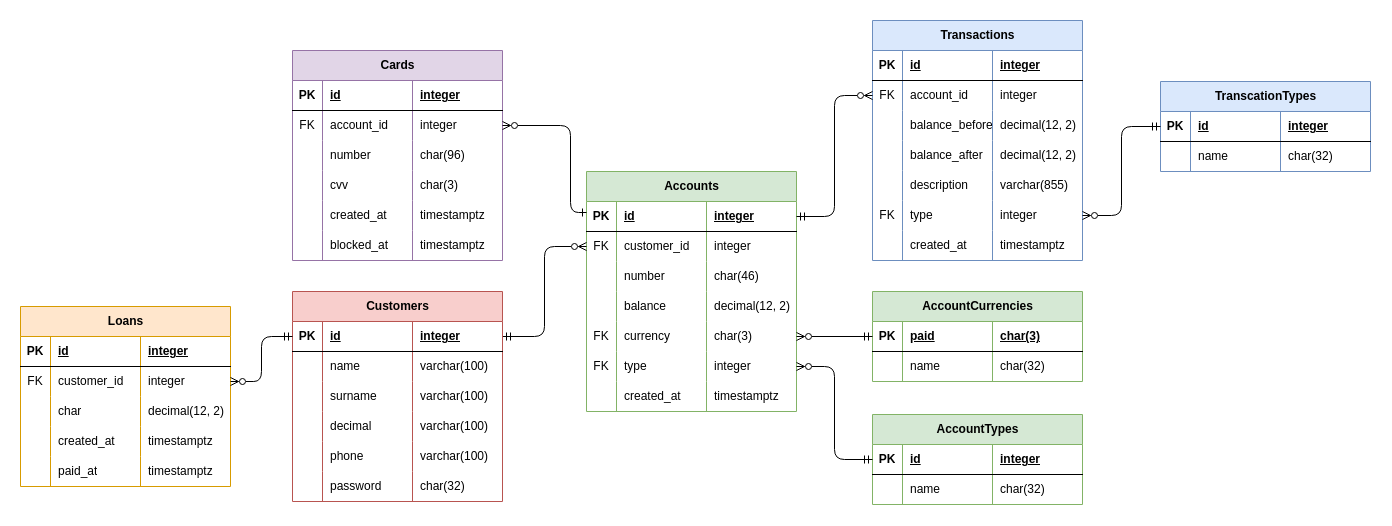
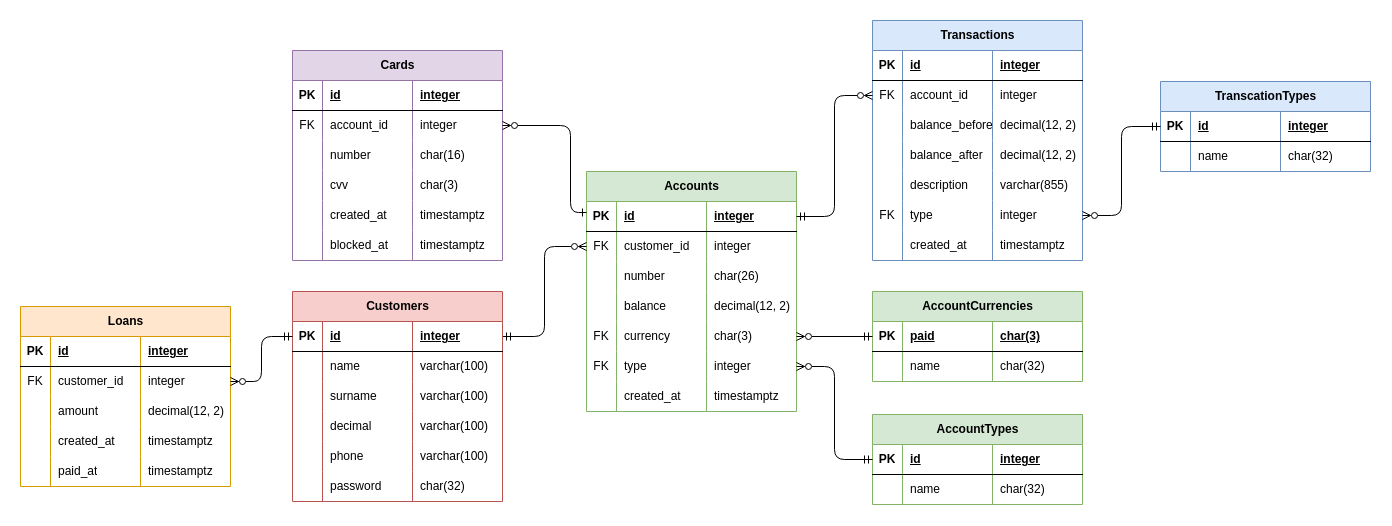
node "char(96)": label "char(96)" -> "char(16)"
node "char(46)": label "char(46)" -> "char(26)"
node "char": label "char" -> "amount"
